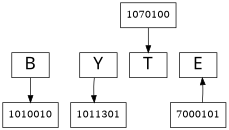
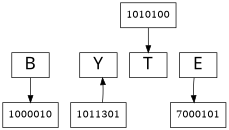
node "1070100": label "1070100" -> "1010100"
edge "Y" -> "1011301": reversed
edge "7000101" -> "E": reversed
node "1010010": label "1010010" -> "1000010"
